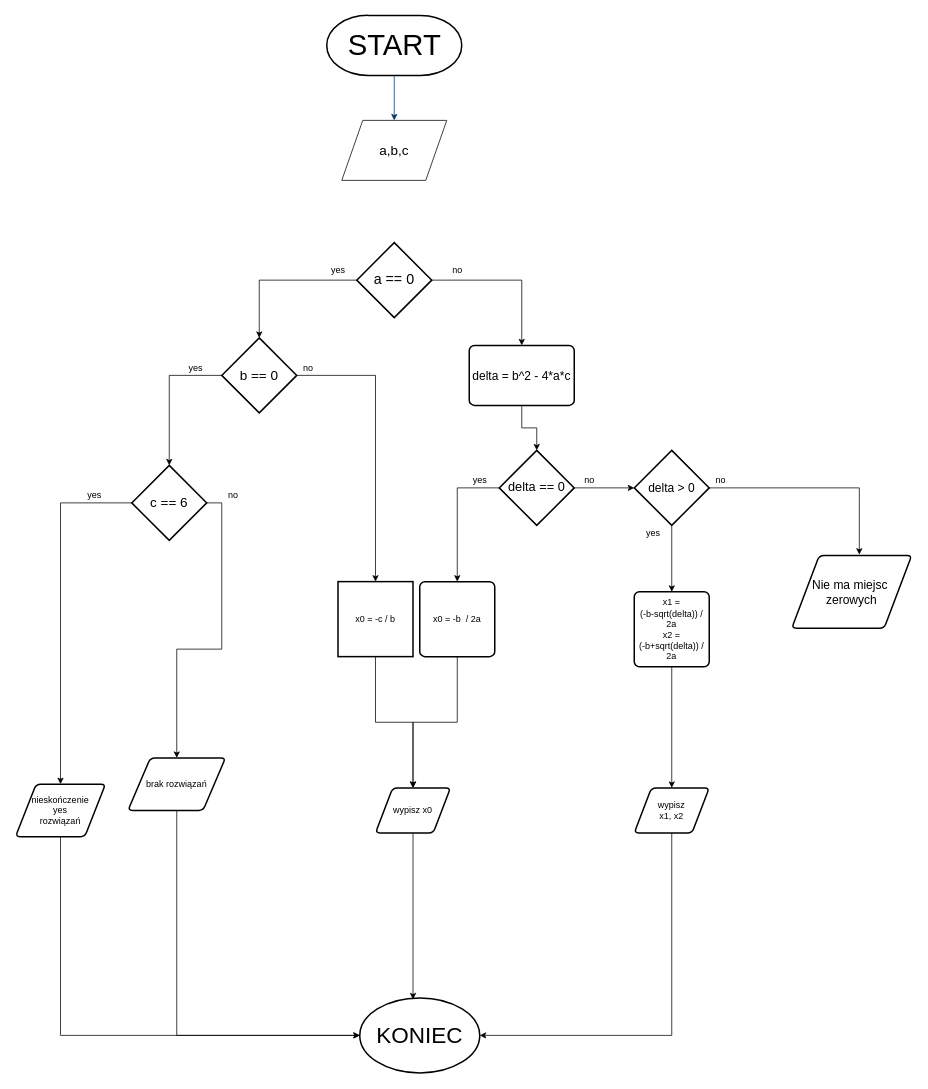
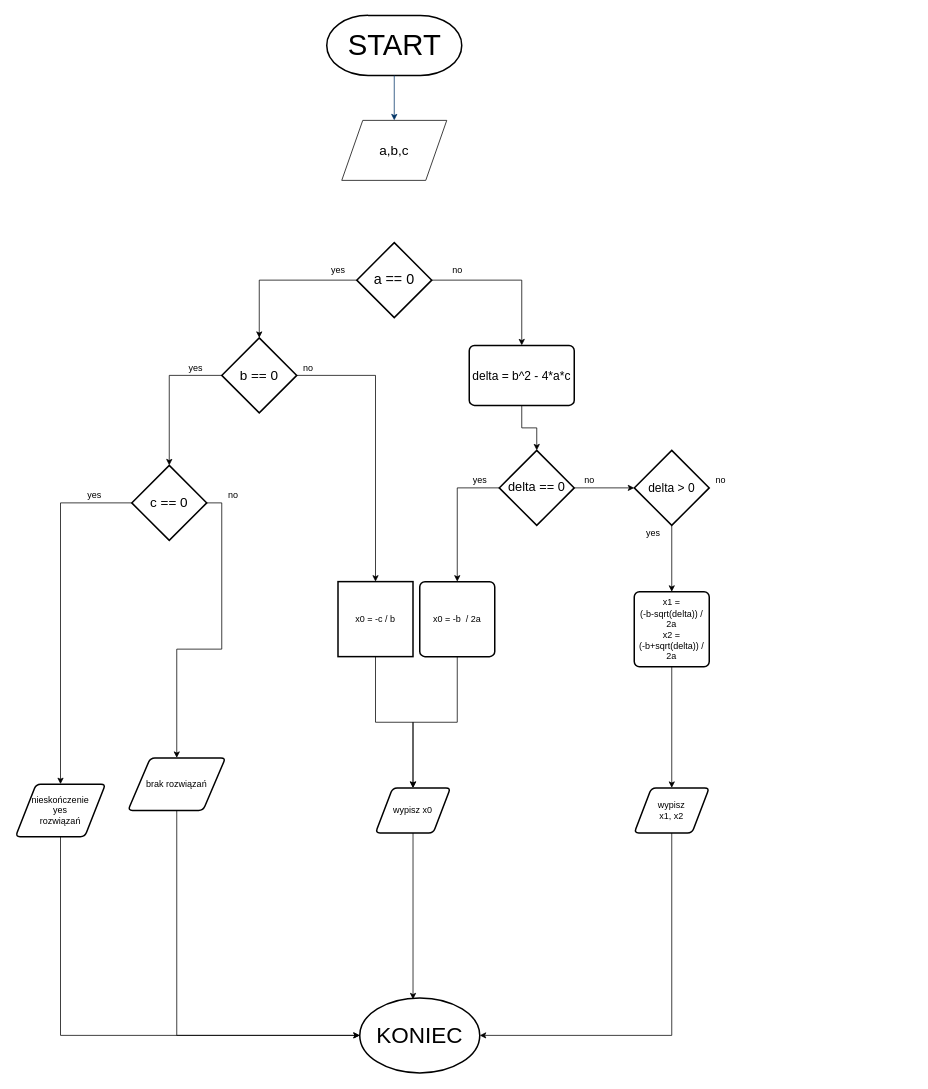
node "c == 6": label "c == 6" -> "c == 0"
edge "delta > 0" -> "Nie ma miejsc zerowych": removed
node "Nie ma miejsc zerowych": removed
